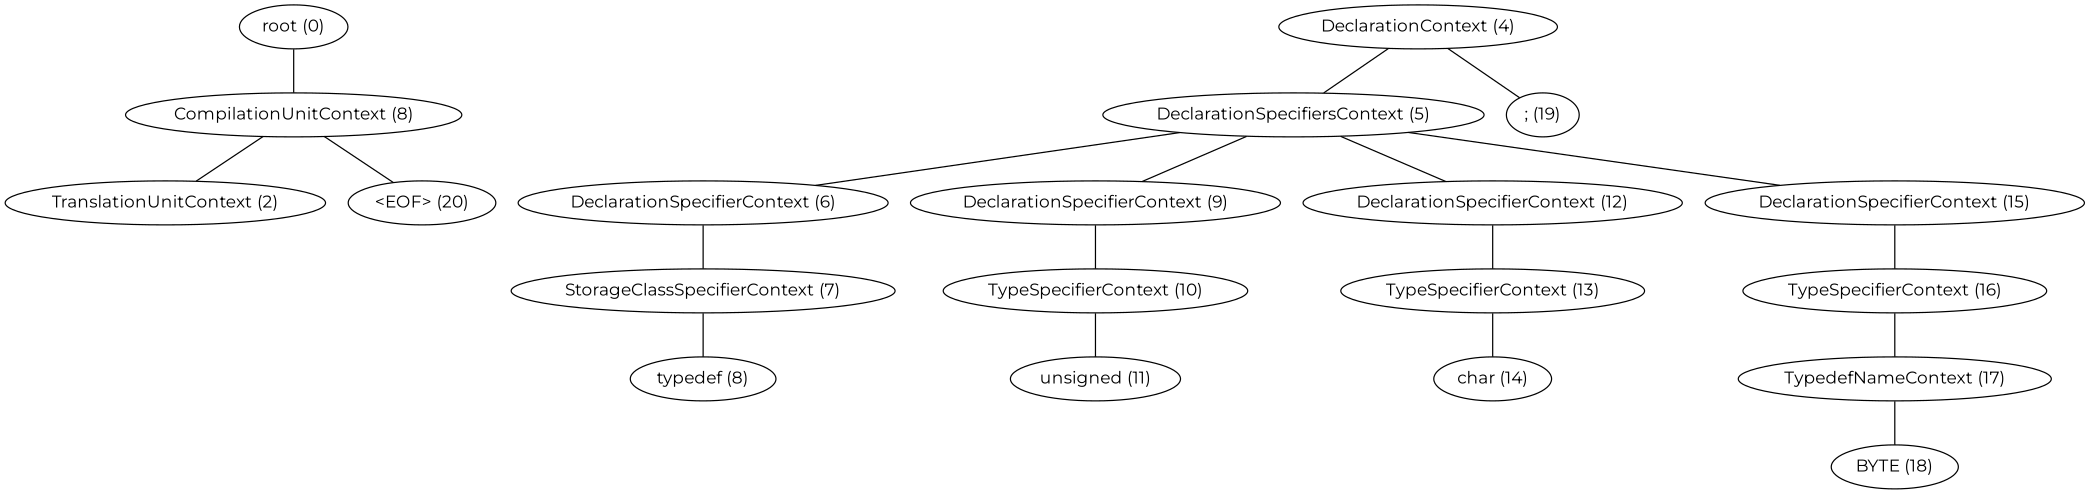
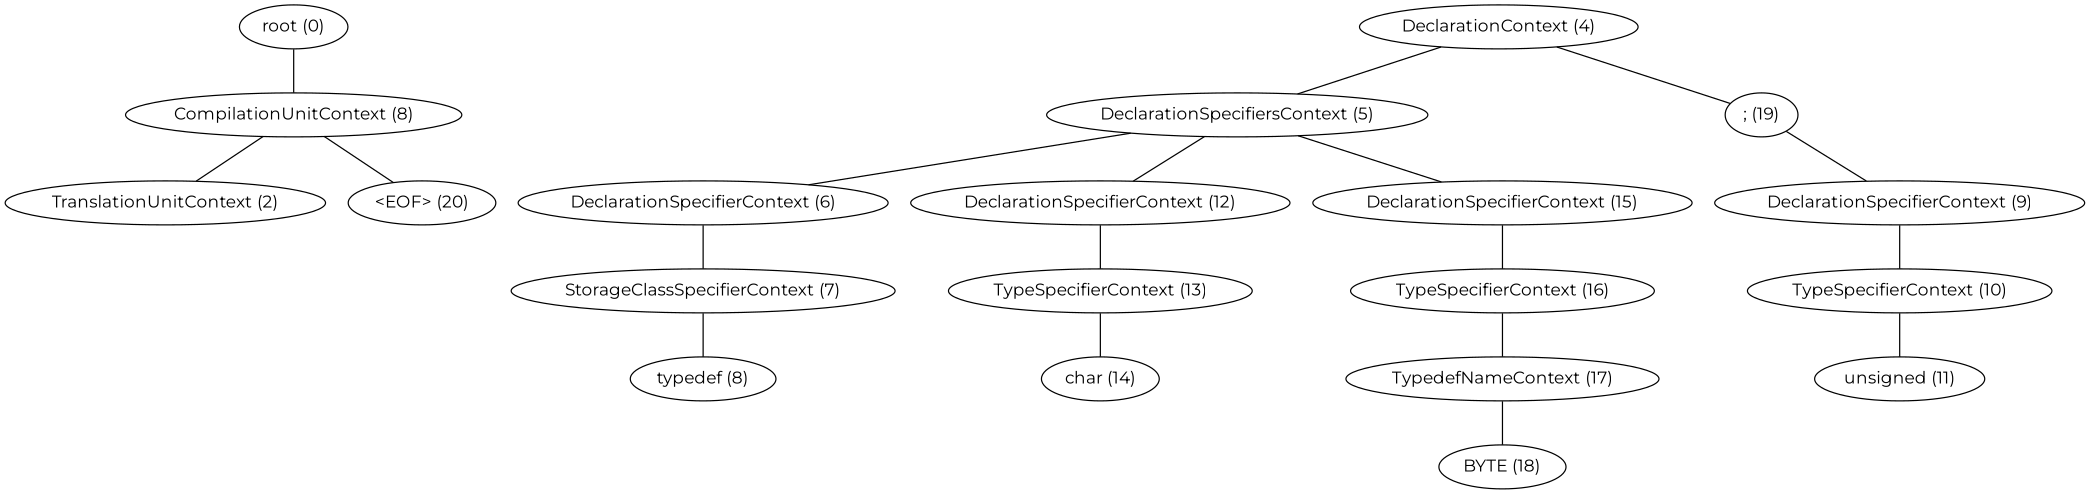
edge "DeclarationSpecifiersContext (5)" -- "DeclarationSpecifierContext (9)": now "; (19)" -- "DeclarationSpecifierContext (9)"
